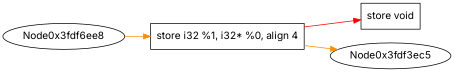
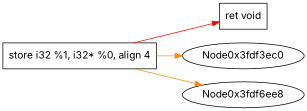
node "store void": label "store void" -> "ret void"
edge "Node0x3fdf6ee8" -> "store i32 %1, i32* %0, align 4": reversed
node "Node0x3fdf3ec5": label "Node0x3fdf3ec5" -> "Node0x3fdf3ec0"
